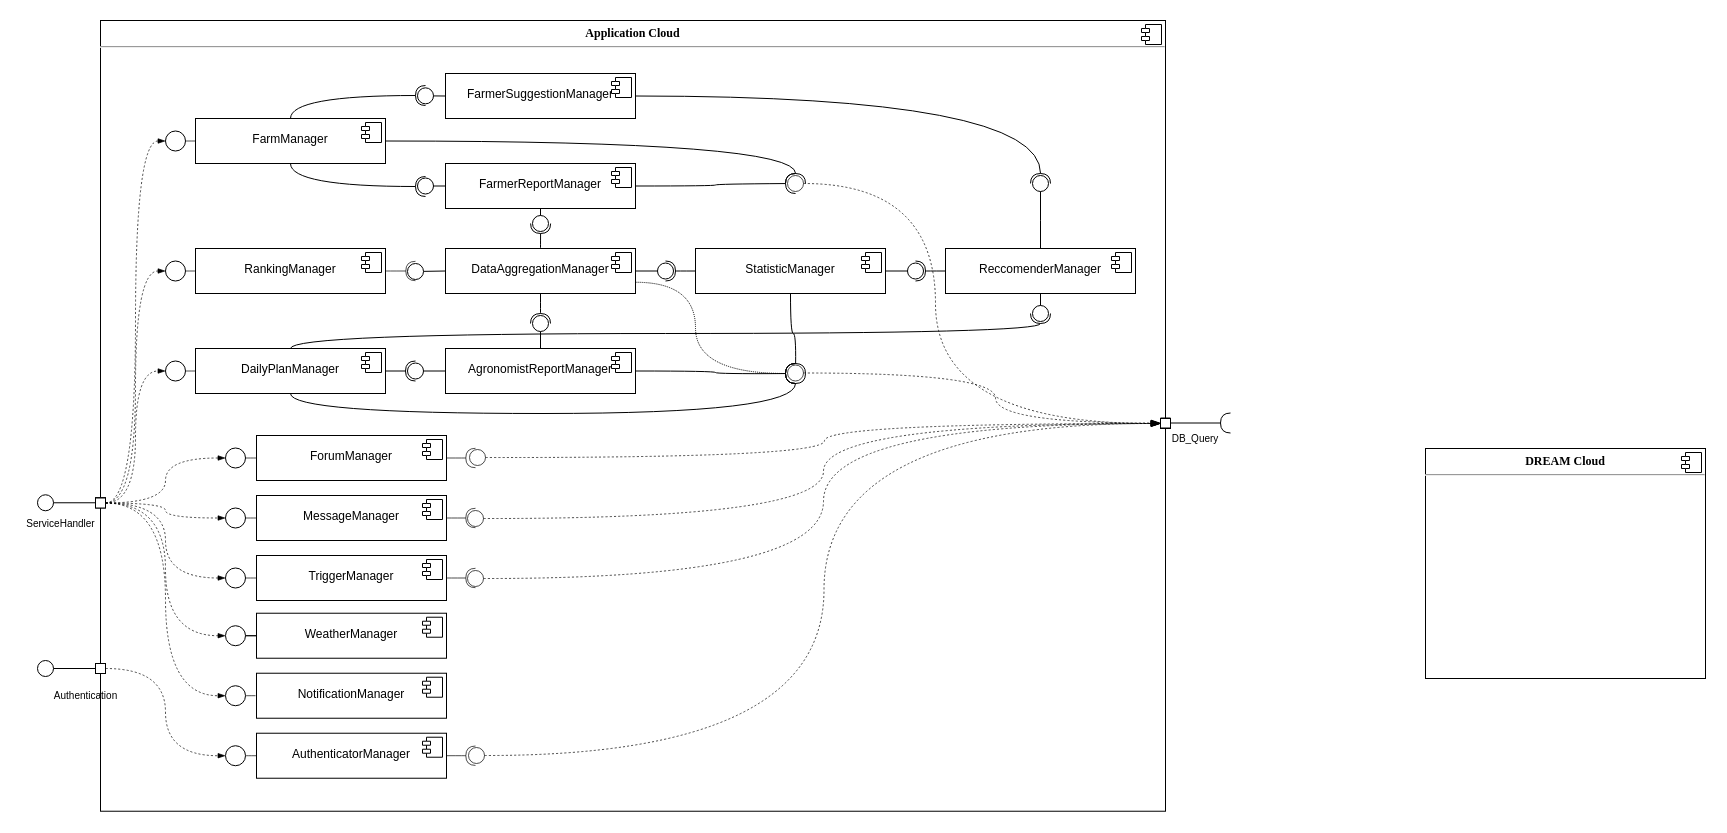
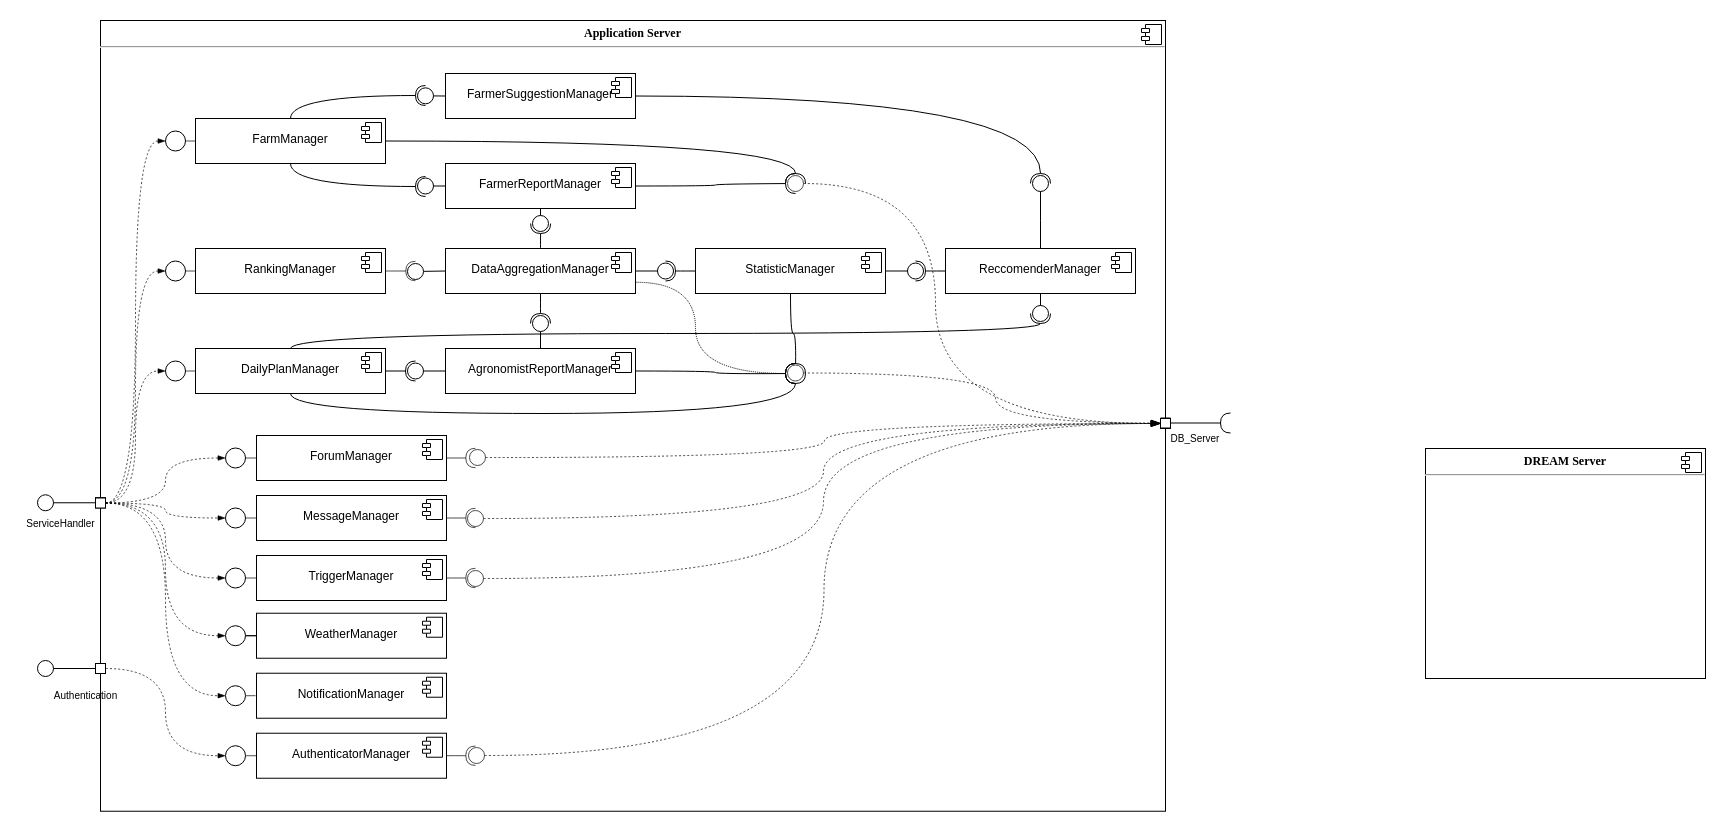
node "Application Cloud": label "Application Cloud" -> "Application Server"
node "DB_Query": label "DB_Query" -> "DB_Server"
node "DREAM Cloud": label "DREAM Cloud" -> "DREAM Server"
